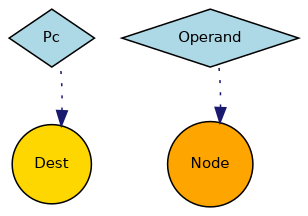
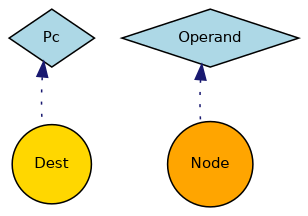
edge "Pc" -> "Dest": reversed
edge "Operand" -> "Node": reversed
